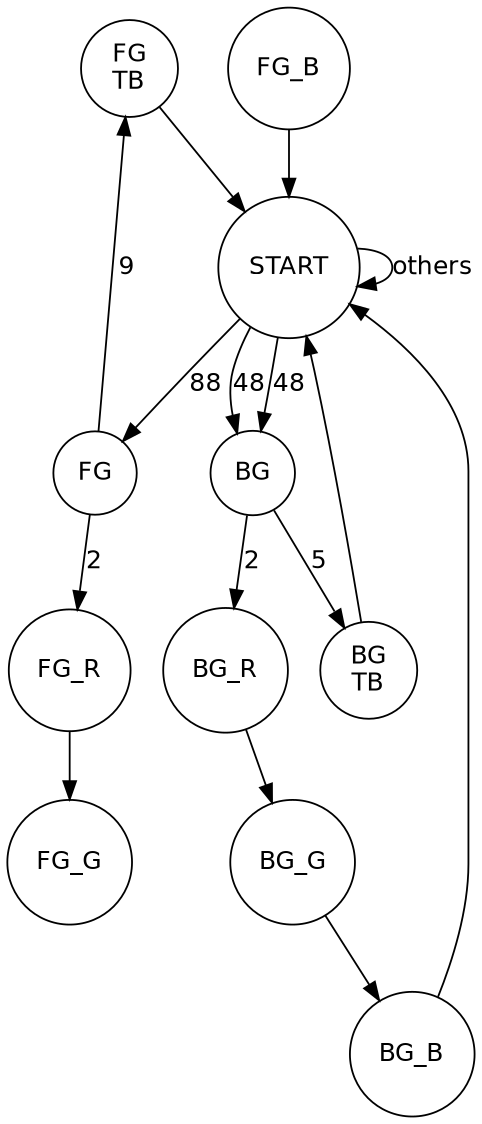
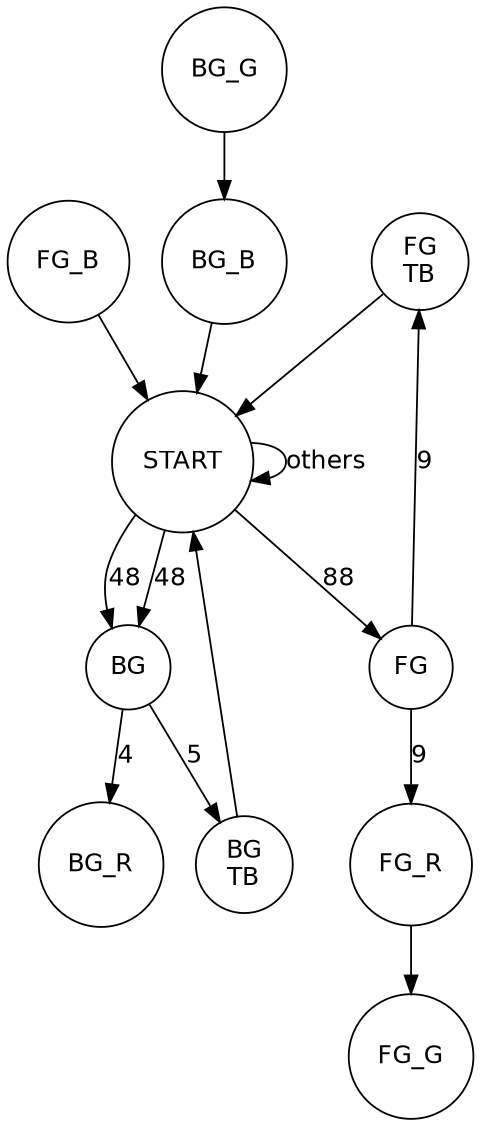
edge "FG" -> "FG_R": label "2" -> "9"
edge "BG" -> "BG_R": label "2" -> "4"
edge "BG_R" -> "BG_G": removed
